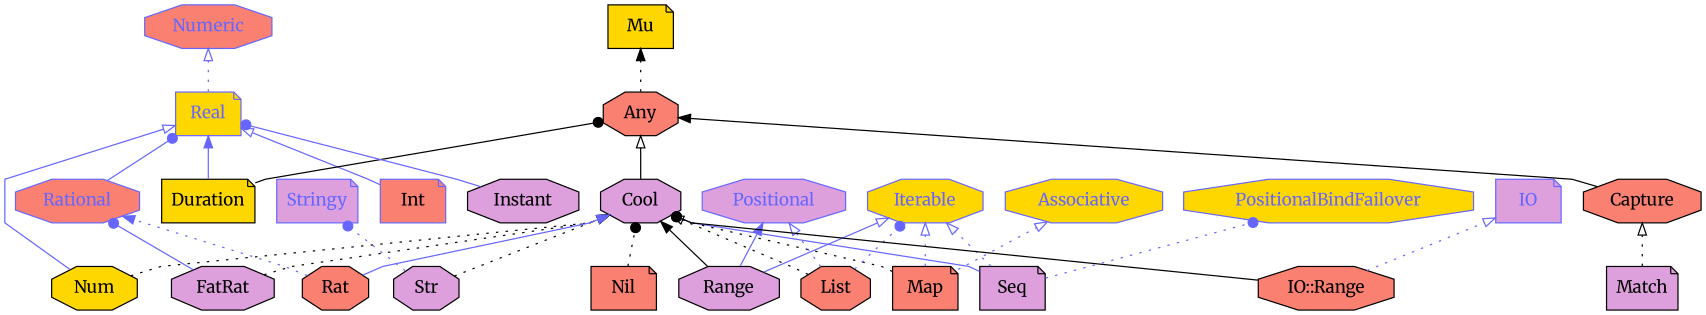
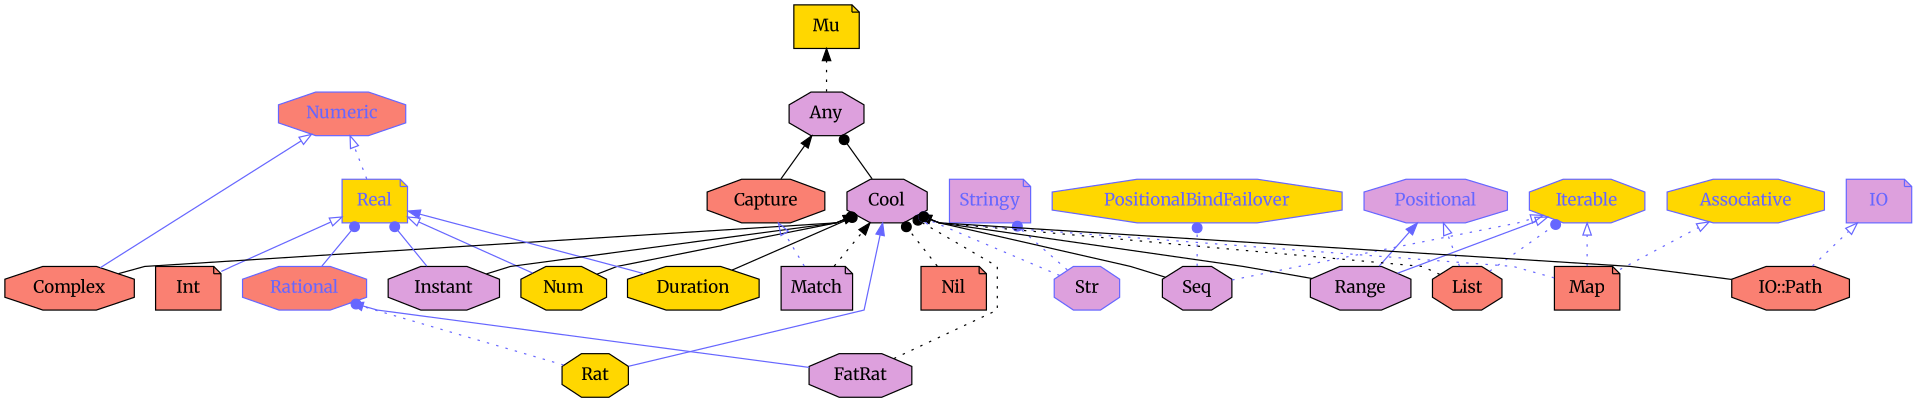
node "Any": fillcolor salmon -> plum
edge "Duration" -> "Any": now "Duration" -> "Cool"
edge "Cool" -> "Any": arrowhead onormal -> dot
node "Duration": shape note -> octagon
node "Int": color #6666ff -> #000000
edge "Instant" -> "Cool": added
edge "Num" -> "Cool": style dotted -> solid
edge "FatRat" -> "Cool": arrowhead normal -> dot
edge "Map" -> "Cool": color #000000 -> #6666ff
edge "Seq" -> "Cool": color #6666ff -> #000000
edge "Str" -> "Cool": color #000000 -> #6666ff
edge "Match" -> "Cool": added
edge "Match" -> "Capture": color #000000 -> #6666ff
node "Complex": added
node "Rat": fillcolor salmon -> gold
node "Str": color #000000 -> #6666ff
node "Seq": shape note -> octagon
node "IO::Range": label "IO::Range" -> "IO::Path"
